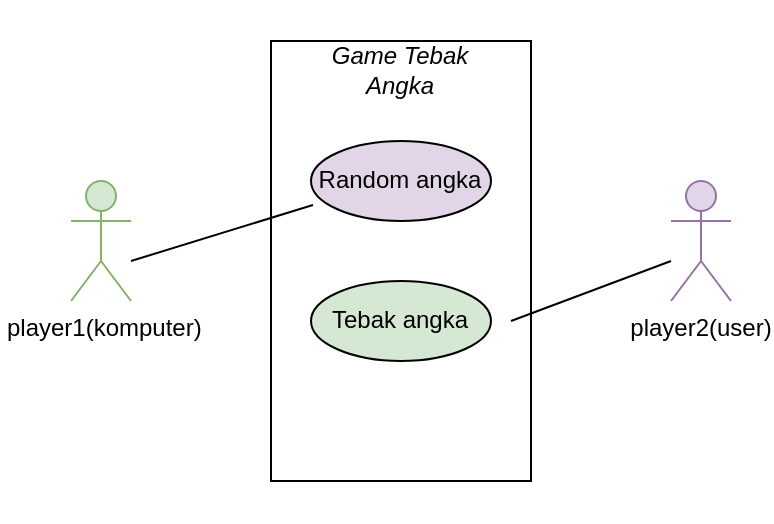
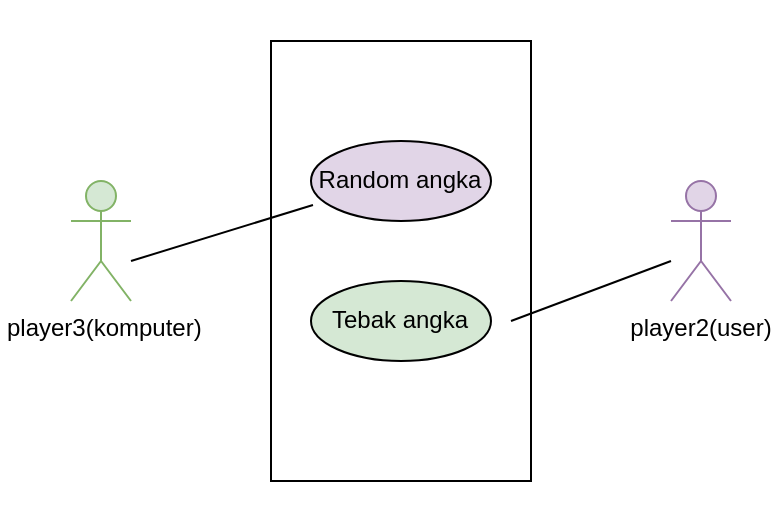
node "Game Tebak Angka": removed
node "player1(komputer)": label "player1(komputer)" -> "player3(komputer)"
